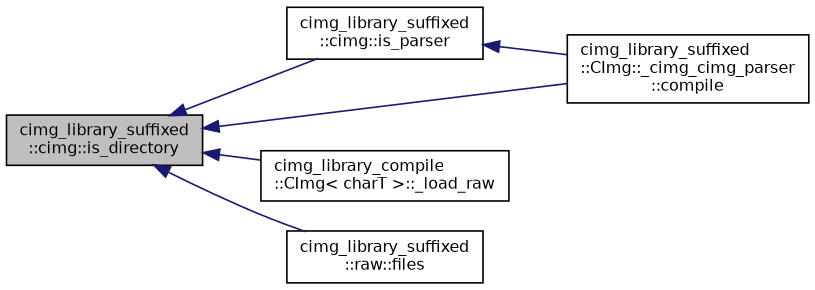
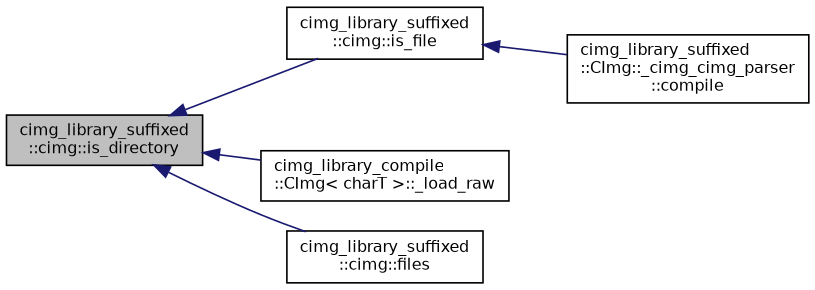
node "cimg_library_suffixed ::cimg::is_parser": label "cimg_library_suffixed ::cimg::is_parser" -> "cimg_library_suffixed ::cimg::is_file"
edge "cimg_library_suffixed ::CImg::_cimg_cimg_parser ::compile" -> "cimg_library_suffixed ::cimg::is_directory": removed
node "cimg_library_suffixed ::raw::files": label "cimg_library_suffixed ::raw::files" -> "cimg_library_suffixed ::cimg::files"
